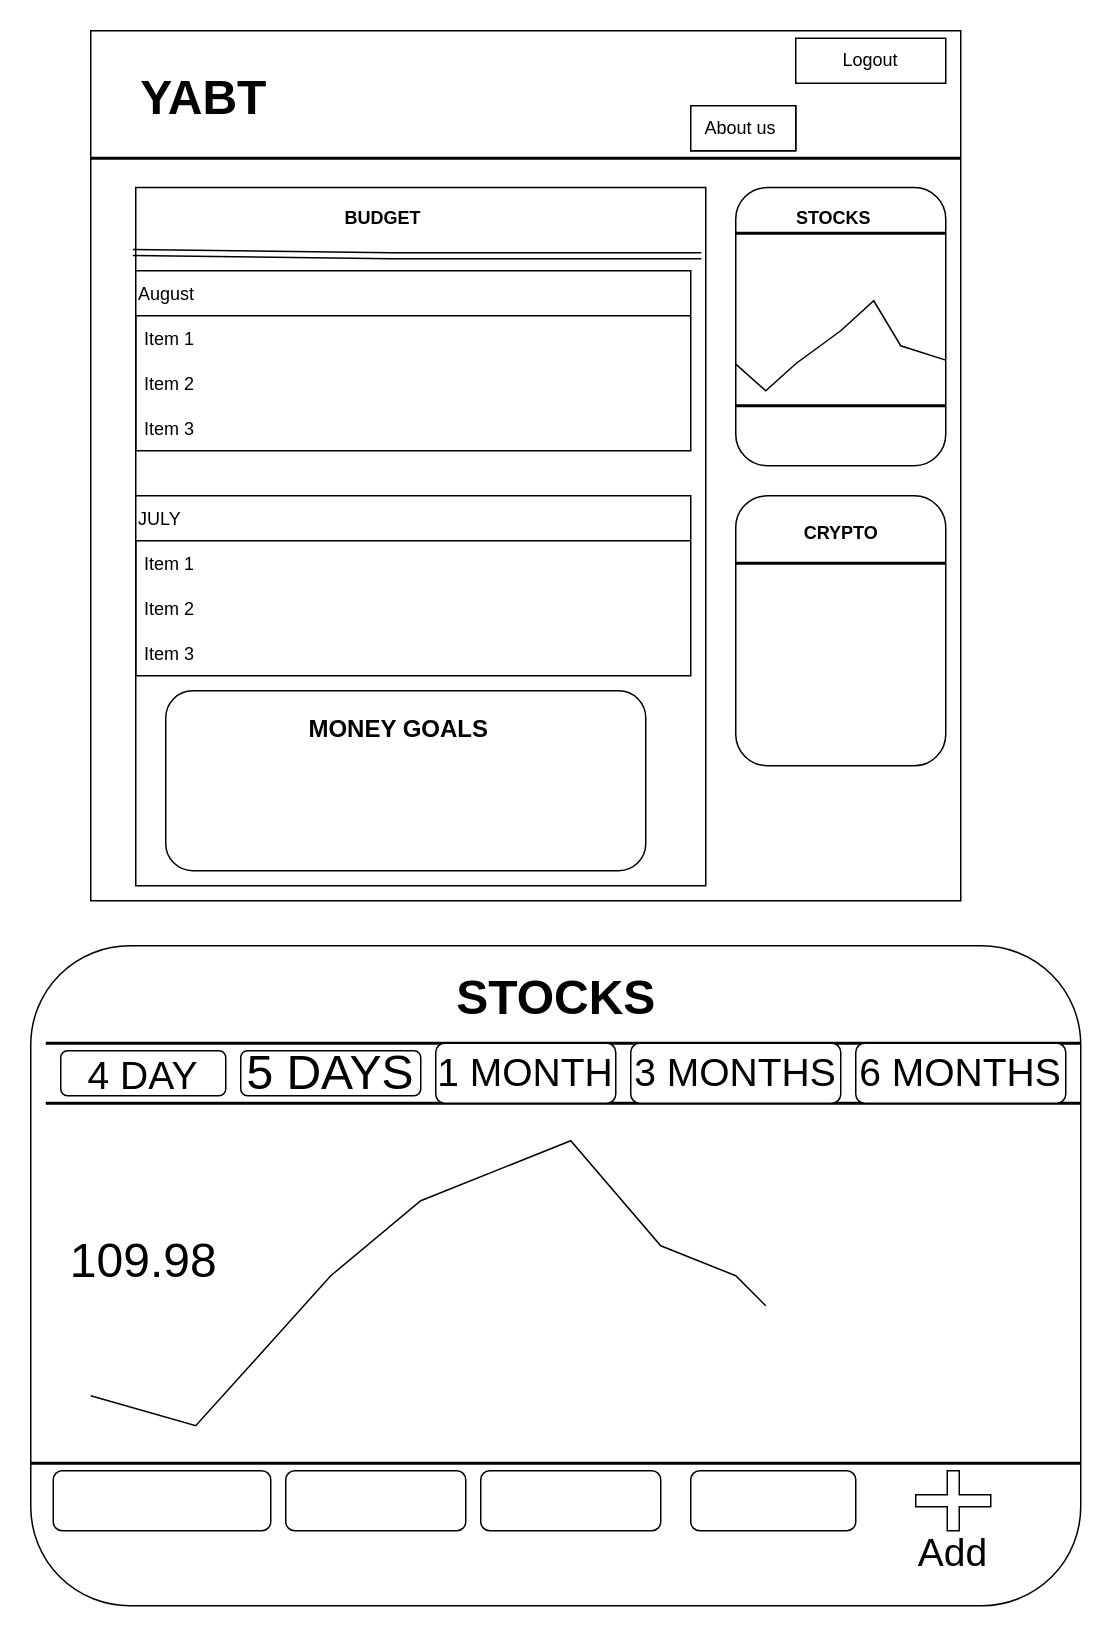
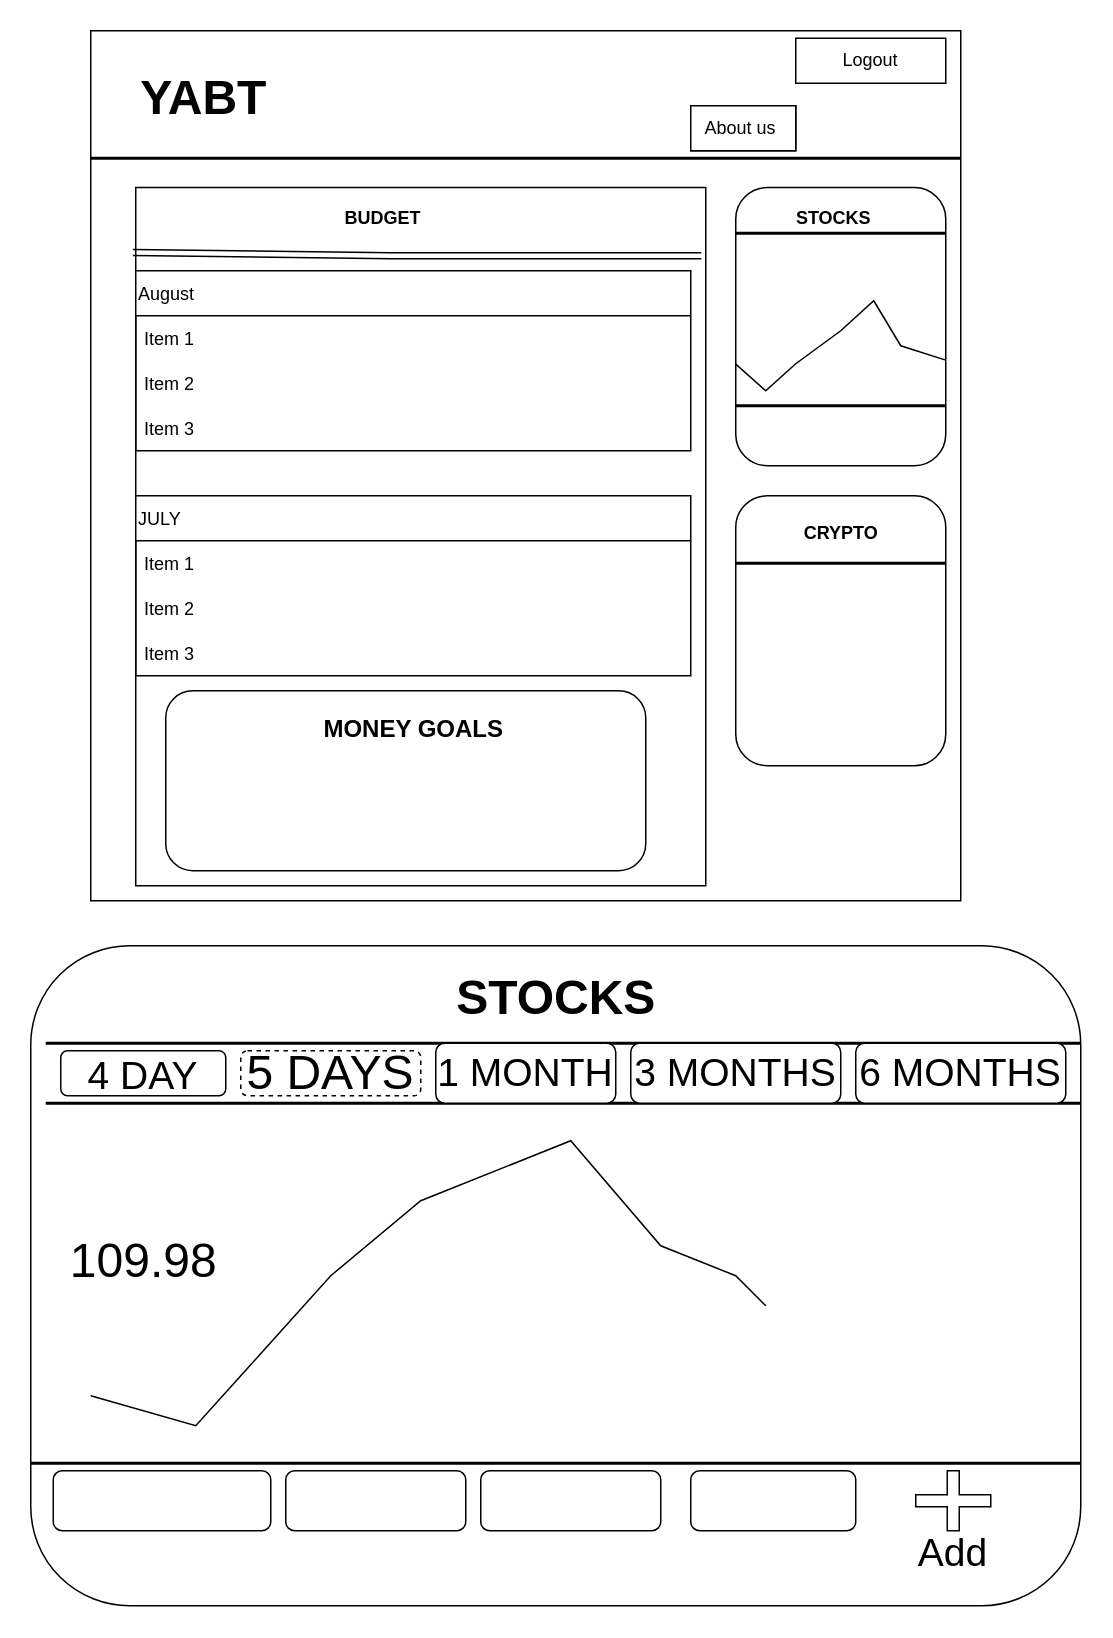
node "MONEY GOALS": moved (398, 728) -> (413, 728)
node "5 DAYS": style solid -> dashed
